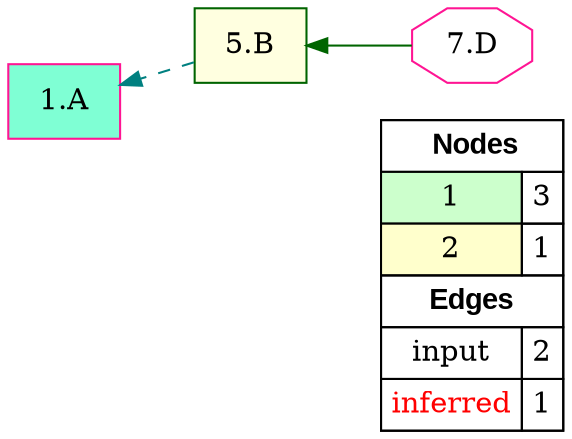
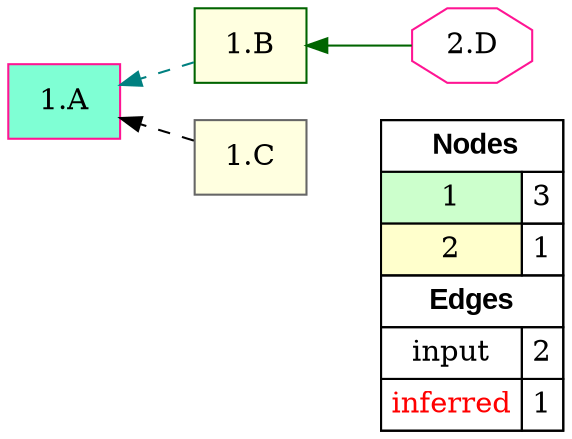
node "5.B": label "5.B" -> "1.B"
node "7.D": label "7.D" -> "2.D"
node "1.C": added
